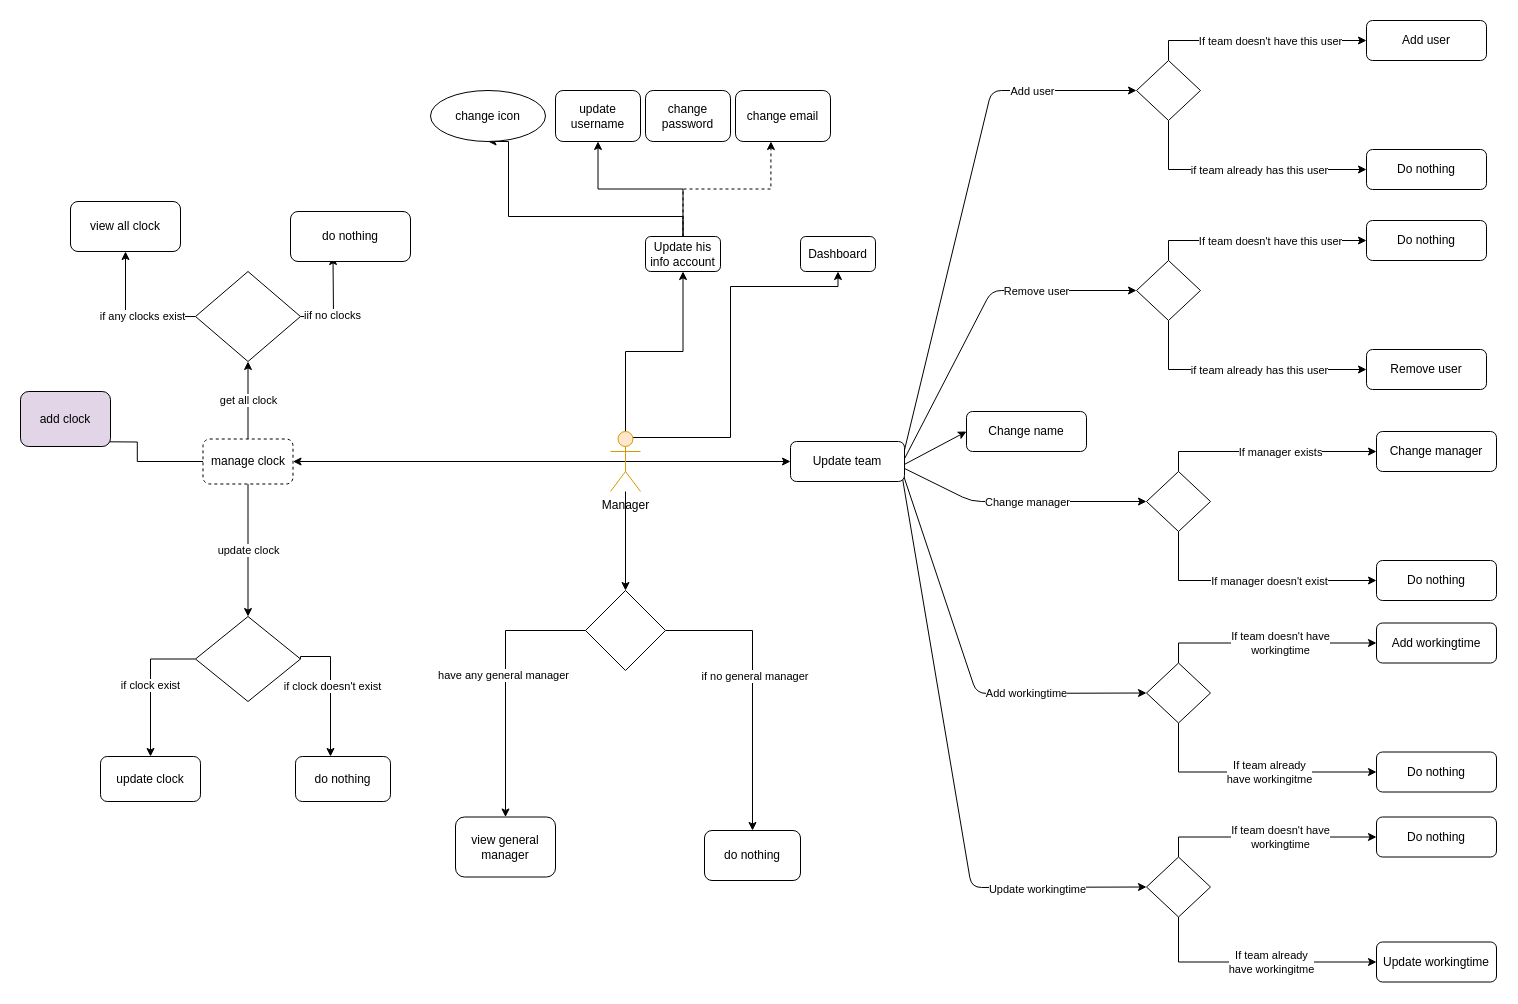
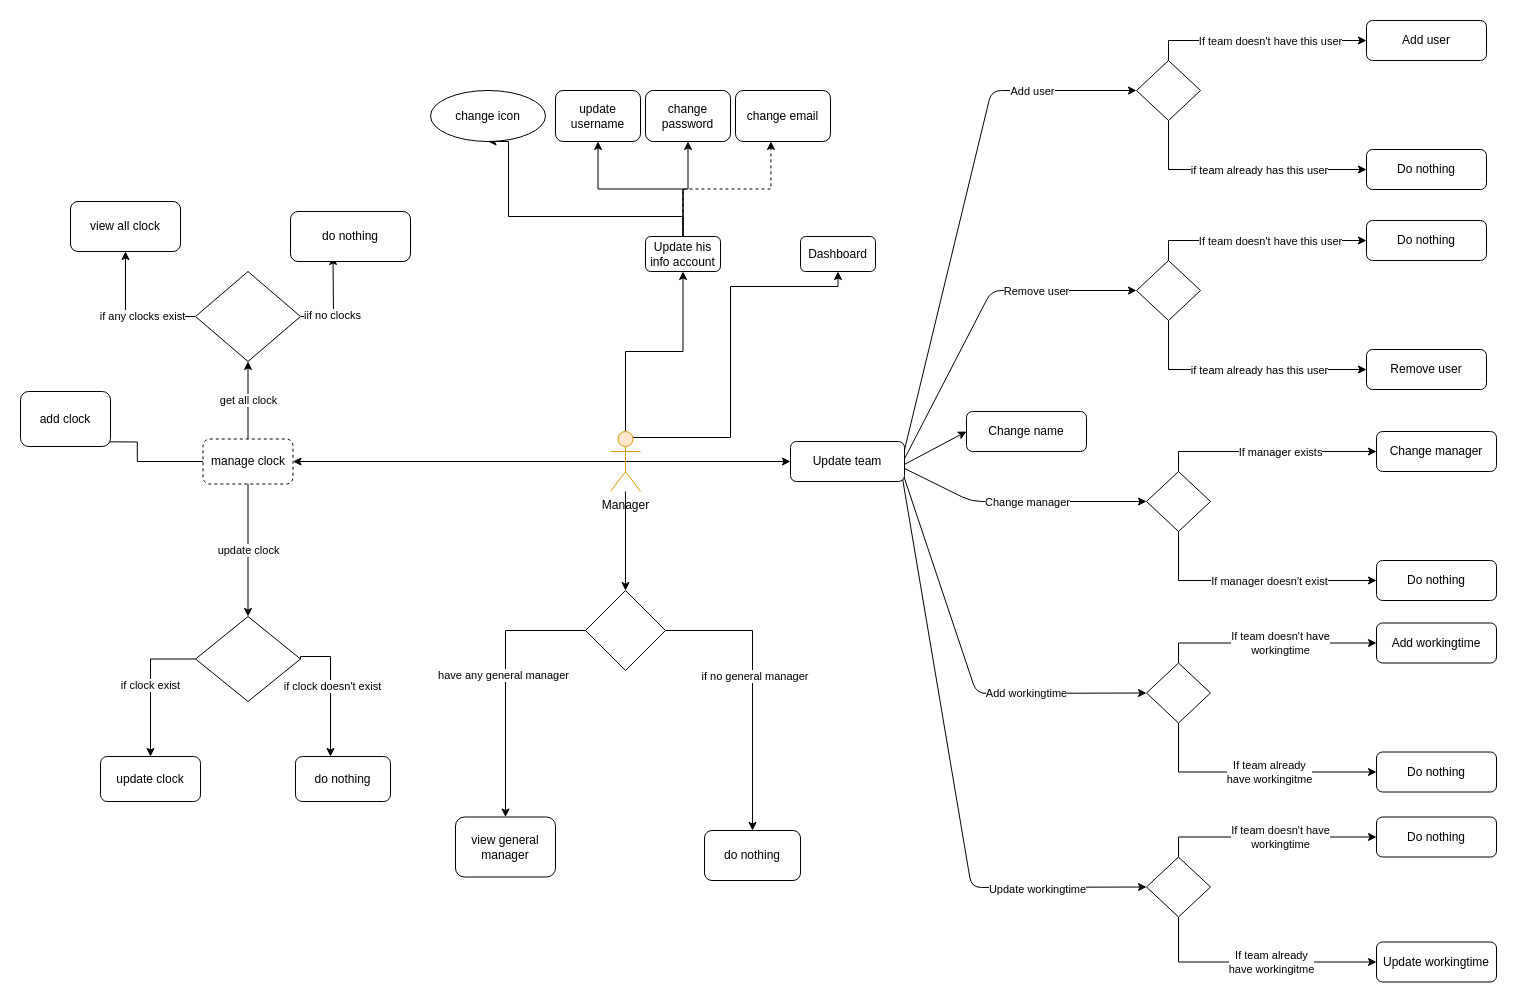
edge "Update his info account" -> "change password": added
node "add clock": fillcolor #e1d5e7 -> #ffffff
